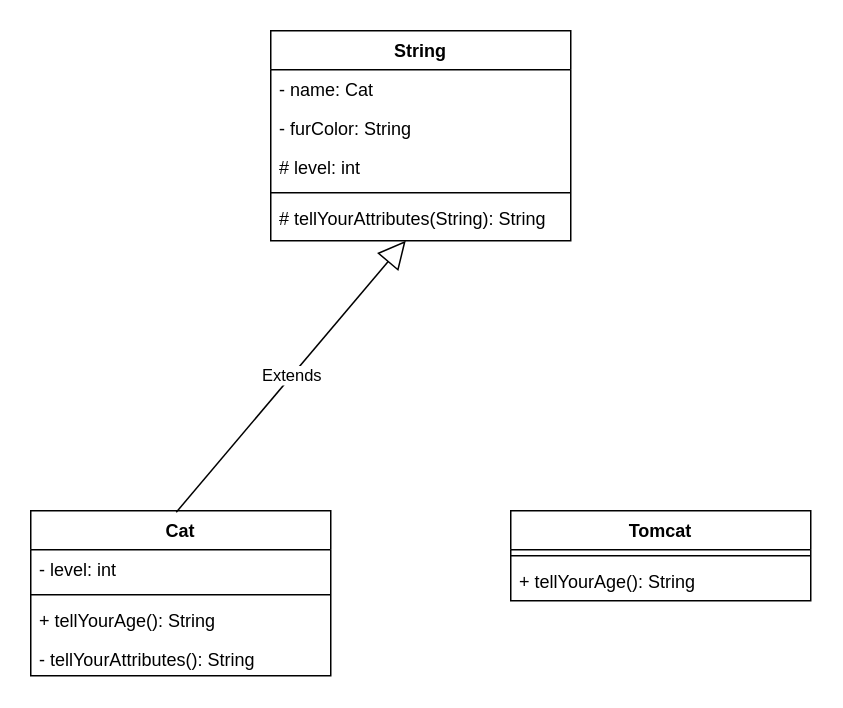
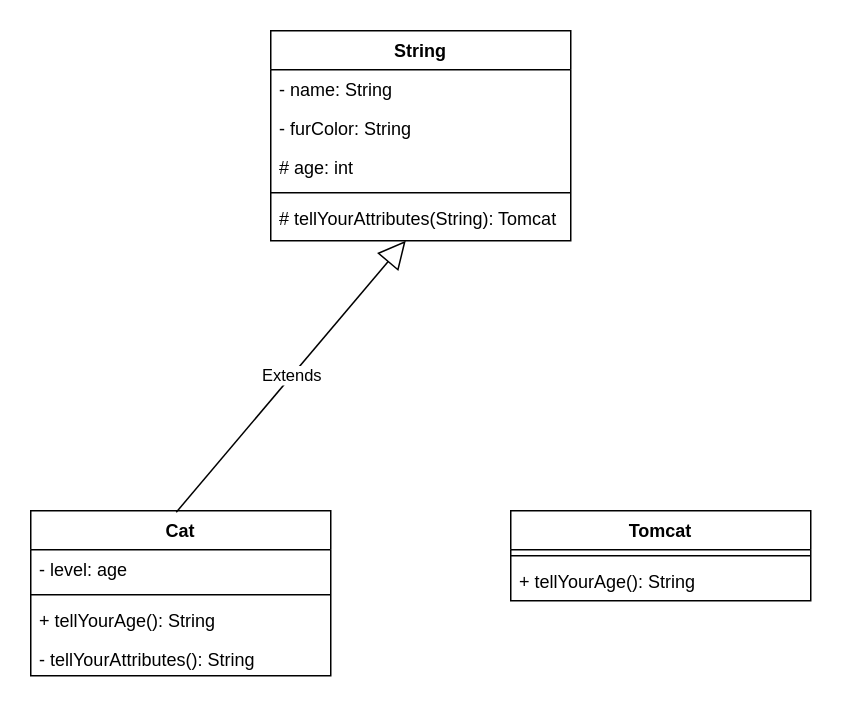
node "- name: Cat": label "- name: Cat" -> "- name: String"
node "# level: int": label "# level: int" -> "# age: int"
node "# tellYourAttributes(String): String": label "# tellYourAttributes(String): String" -> "# tellYourAttributes(String): Tomcat"
node "- level: int": label "- level: int" -> "- level: age"
